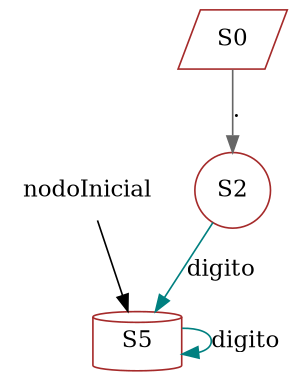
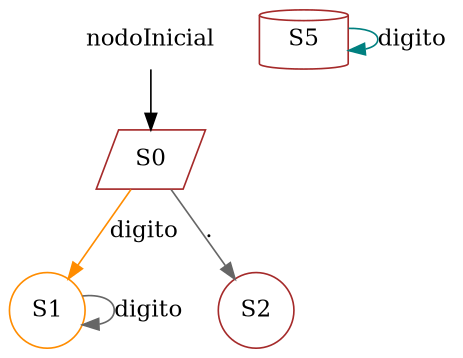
edge "nodoInicial" -> "S5": now "nodoInicial" -> "S0"
edge "S2" -> "S5": removed, label "digito"
node "S1": added
